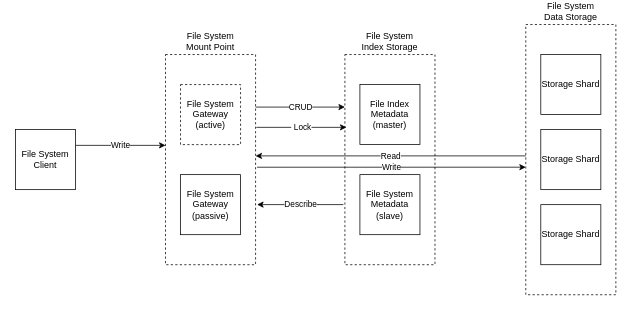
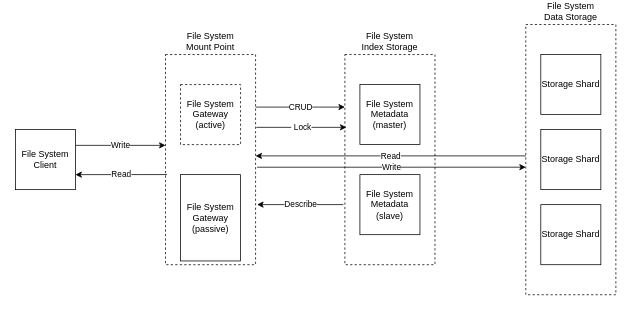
node "File Index Metadata (master)": label "File Index Metadata (master)" -> "File System Metadata (master)"
edge "File System Mount Point" -> "File System Client": added, label "Read"
node "File System Gateway (passive)": size 60x60 -> 60x86
